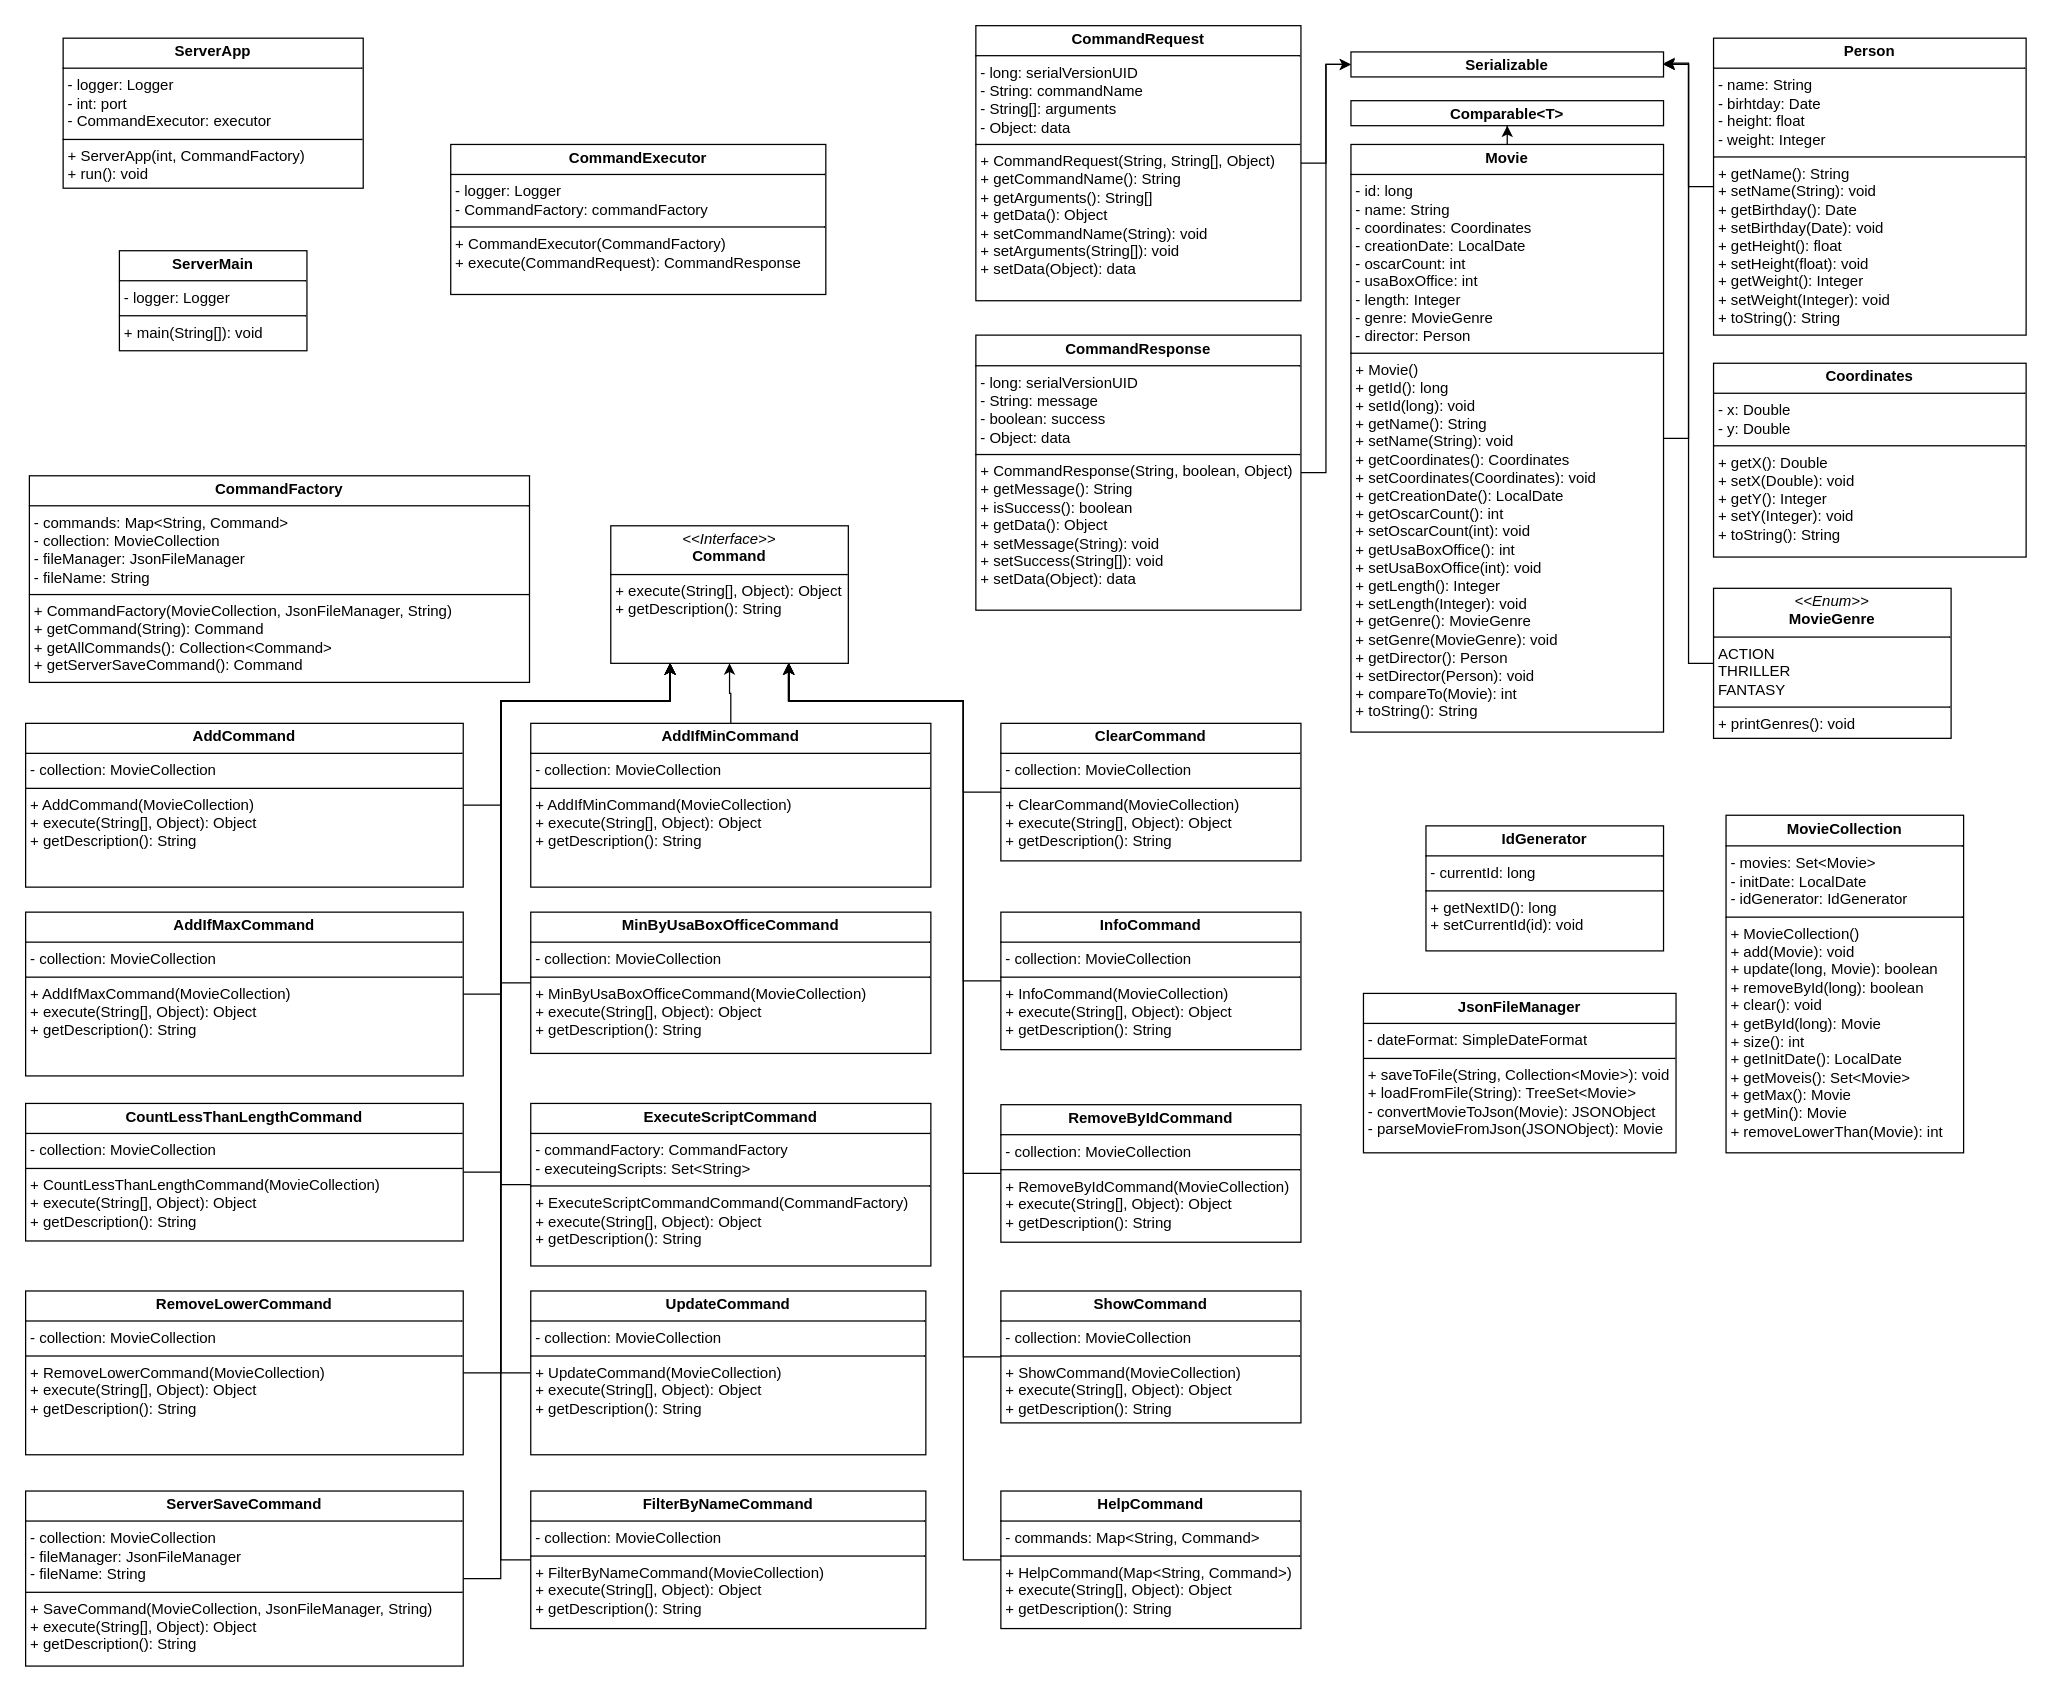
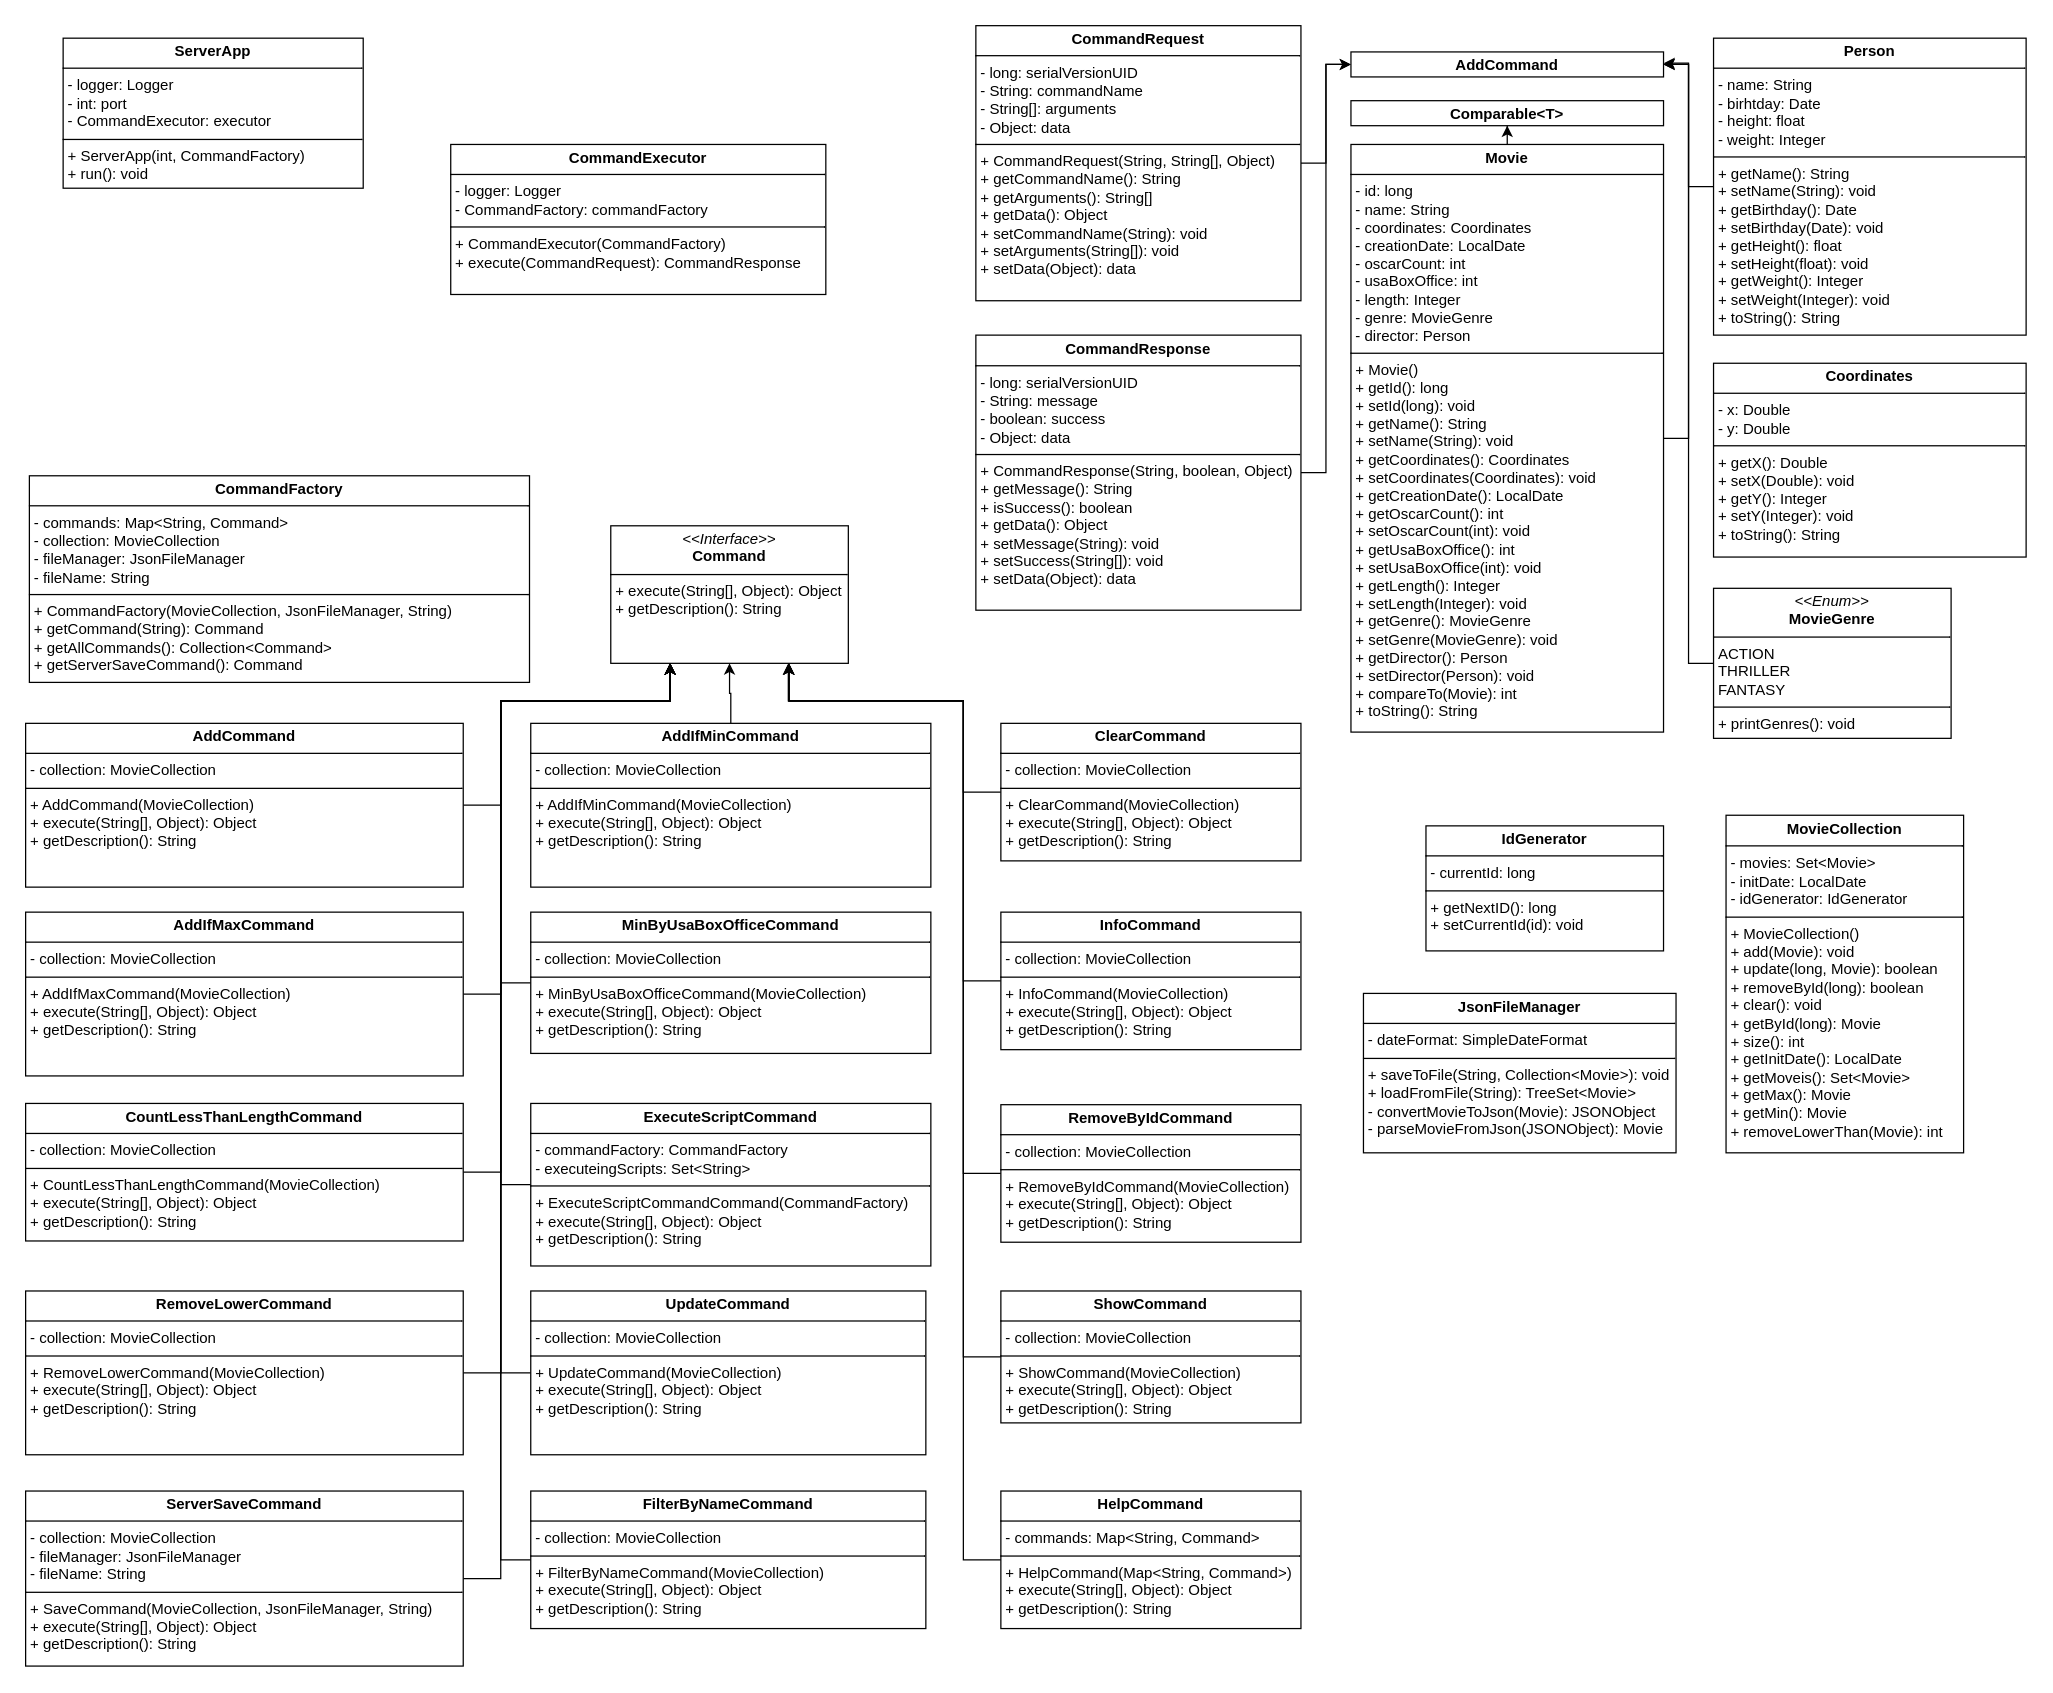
node "Serializable": label "Serializable" -> "AddCommand"
node "ServerMain - logger: Logger + main(String[]): void": removed
